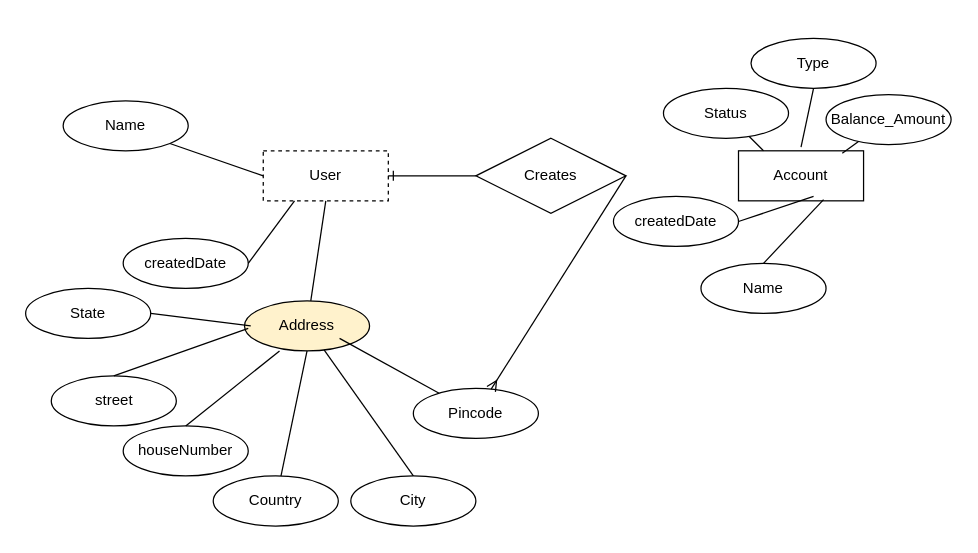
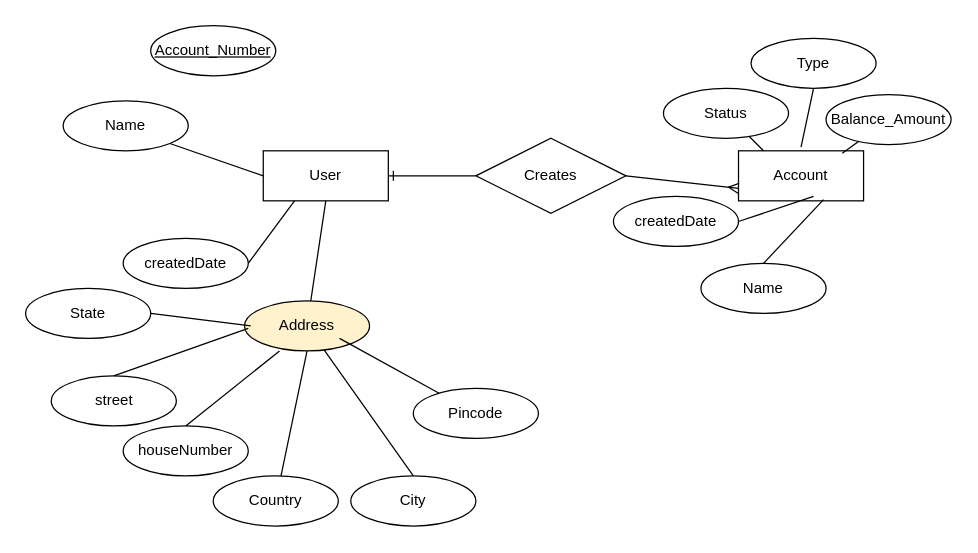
node "Account_Number": added
node "User": style dashed -> solid
edge "Creates" -> "Pincode": now "Creates" -> "Account"
